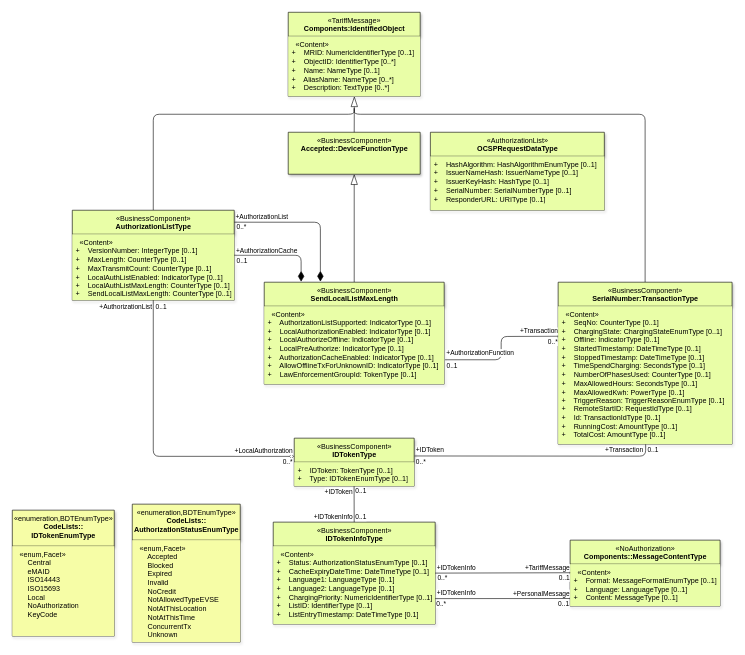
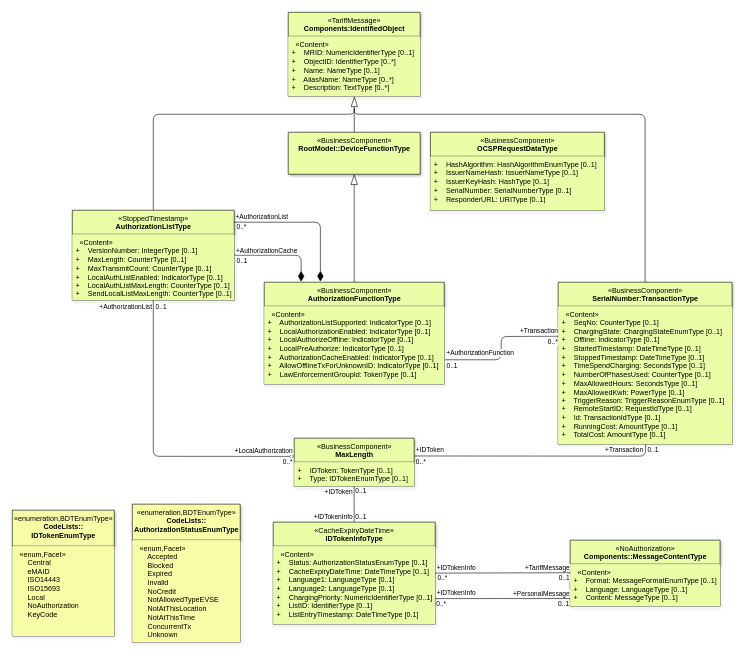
node "«BusinessComponent» Accepted::DeviceFunctionType": label "«BusinessComponent» Accepted::DeviceFunctionType" -> "«BusinessComponent» RootModel::DeviceFunctionType"
node "«AuthorizationList» OCSPRequestDataType": label "«AuthorizationList» OCSPRequestDataType" -> "«BusinessComponent» OCSPRequestDataType"
node "«BusinessComponent» AuthorizationListType": label "«BusinessComponent» AuthorizationListType" -> "«StoppedTimestamp» AuthorizationListType"
node "«BusinessComponent» SendLocalListMaxLength": label "«BusinessComponent» SendLocalListMaxLength" -> "«BusinessComponent» AuthorizationFunctionType"
node "«BusinessComponent» IDTokenType": label "«BusinessComponent» IDTokenType" -> "«BusinessComponent» MaxLength"
node "«BusinessComponent» IDTokenInfoType": label "«BusinessComponent» IDTokenInfoType" -> "«CacheExpiryDateTime» IDTokenInfoType"
